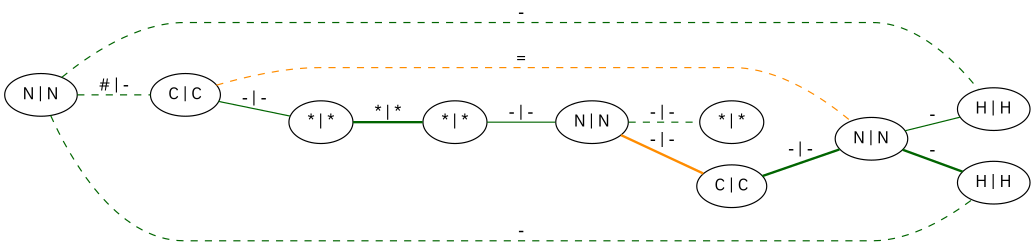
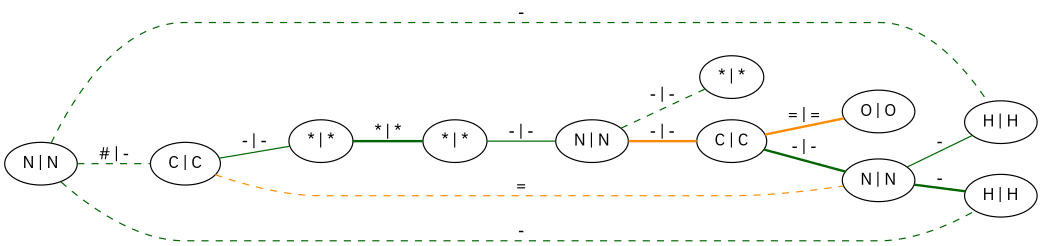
node "O | O": added
